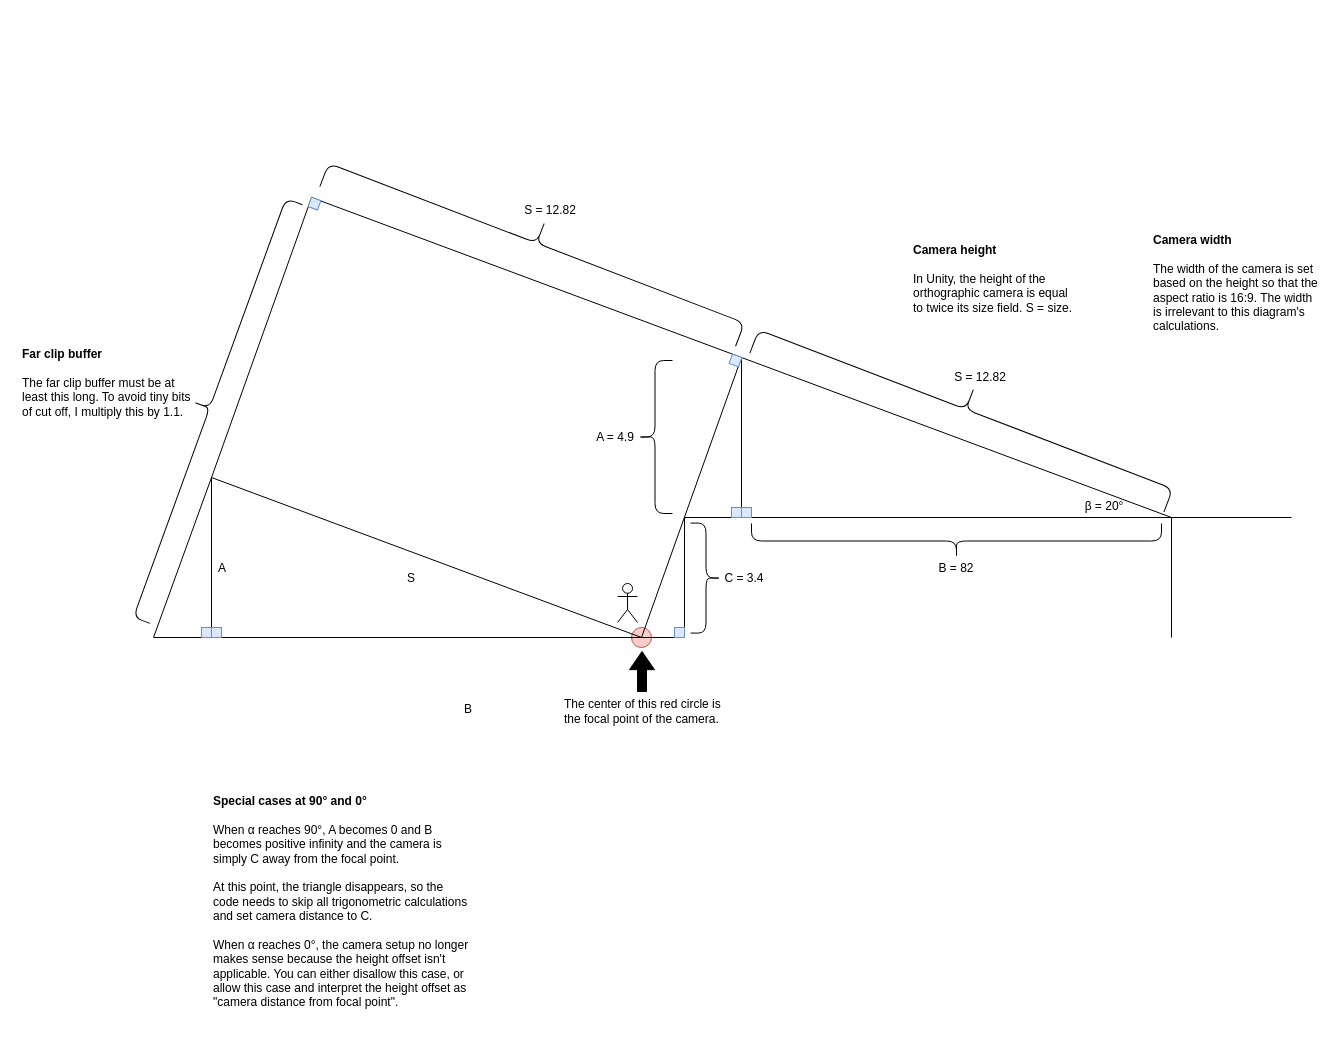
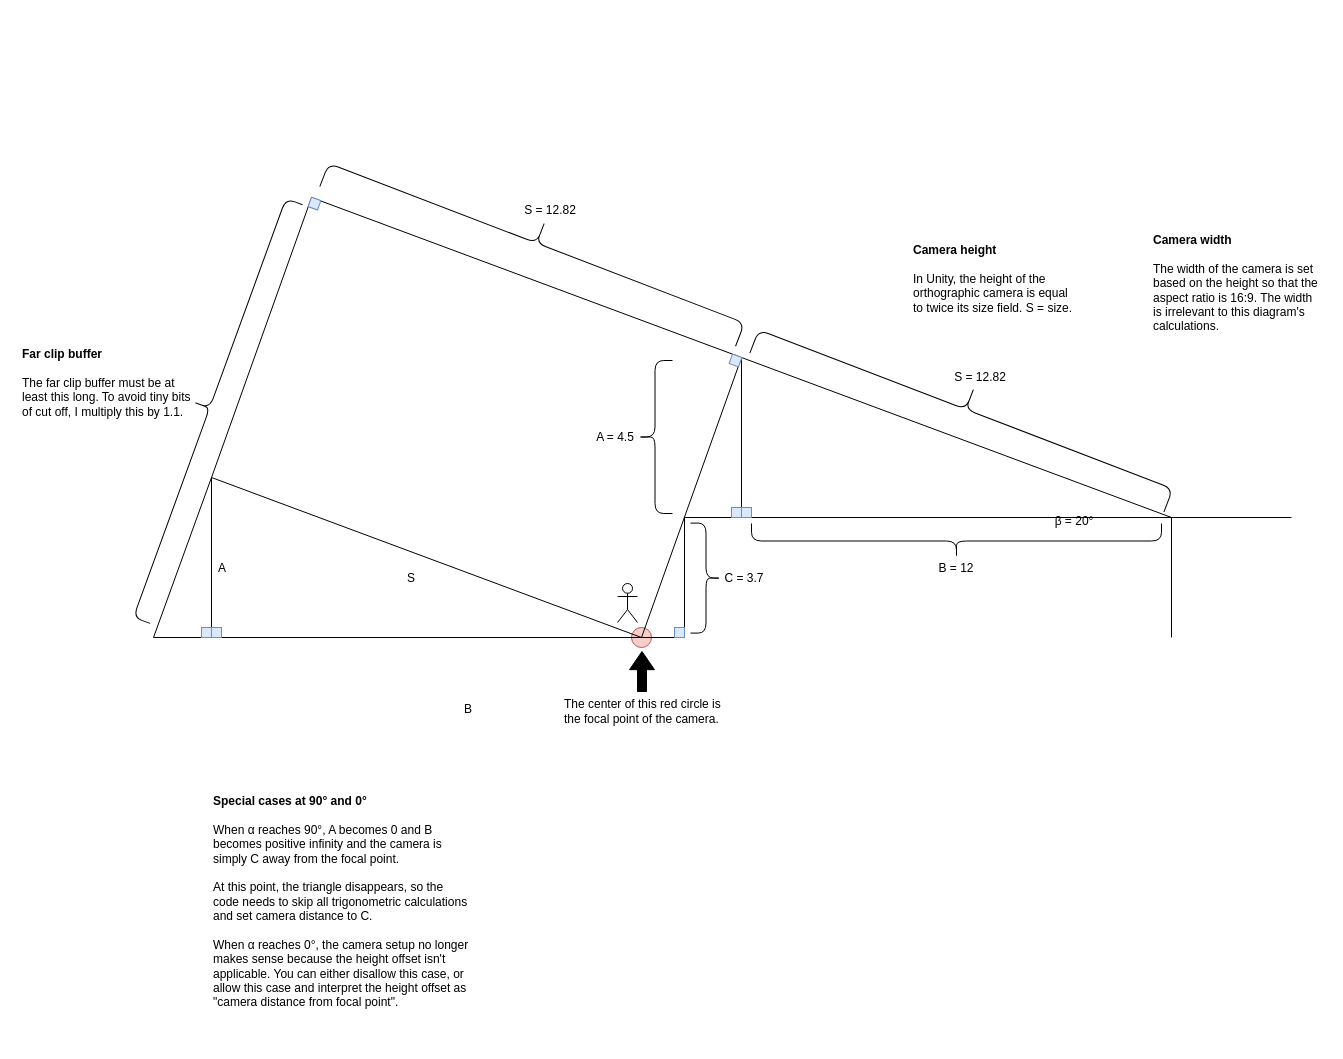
node "A = 4.9": label "A = 4.9" -> "A = 4.5"
node "β = 20°": moved (1105, 507) -> (1075, 522)
node "B = 82": label "B = 82" -> "B = 12"
node "C = 3.4": label "C = 3.4" -> "C = 3.7"
